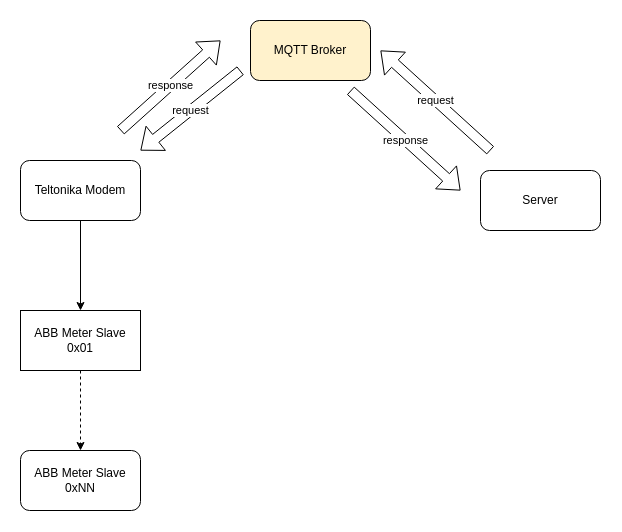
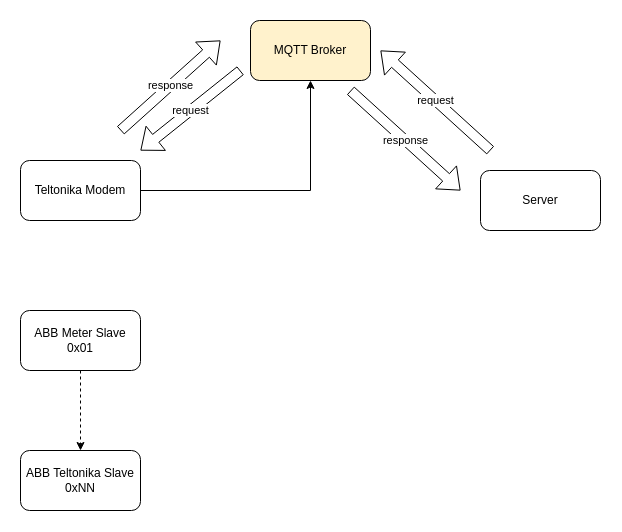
edge "Teltonika Modem" -> "ABB Meter Slave 0x01": now "Teltonika Modem" -> "MQTT Broker"
node "ABB Meter Slave 0x01": shape rectangle -> rounded rectangle
node "ABB Meter Slave 0xNN": label "ABB Meter Slave 0xNN" -> "ABB Teltonika Slave 0xNN"
